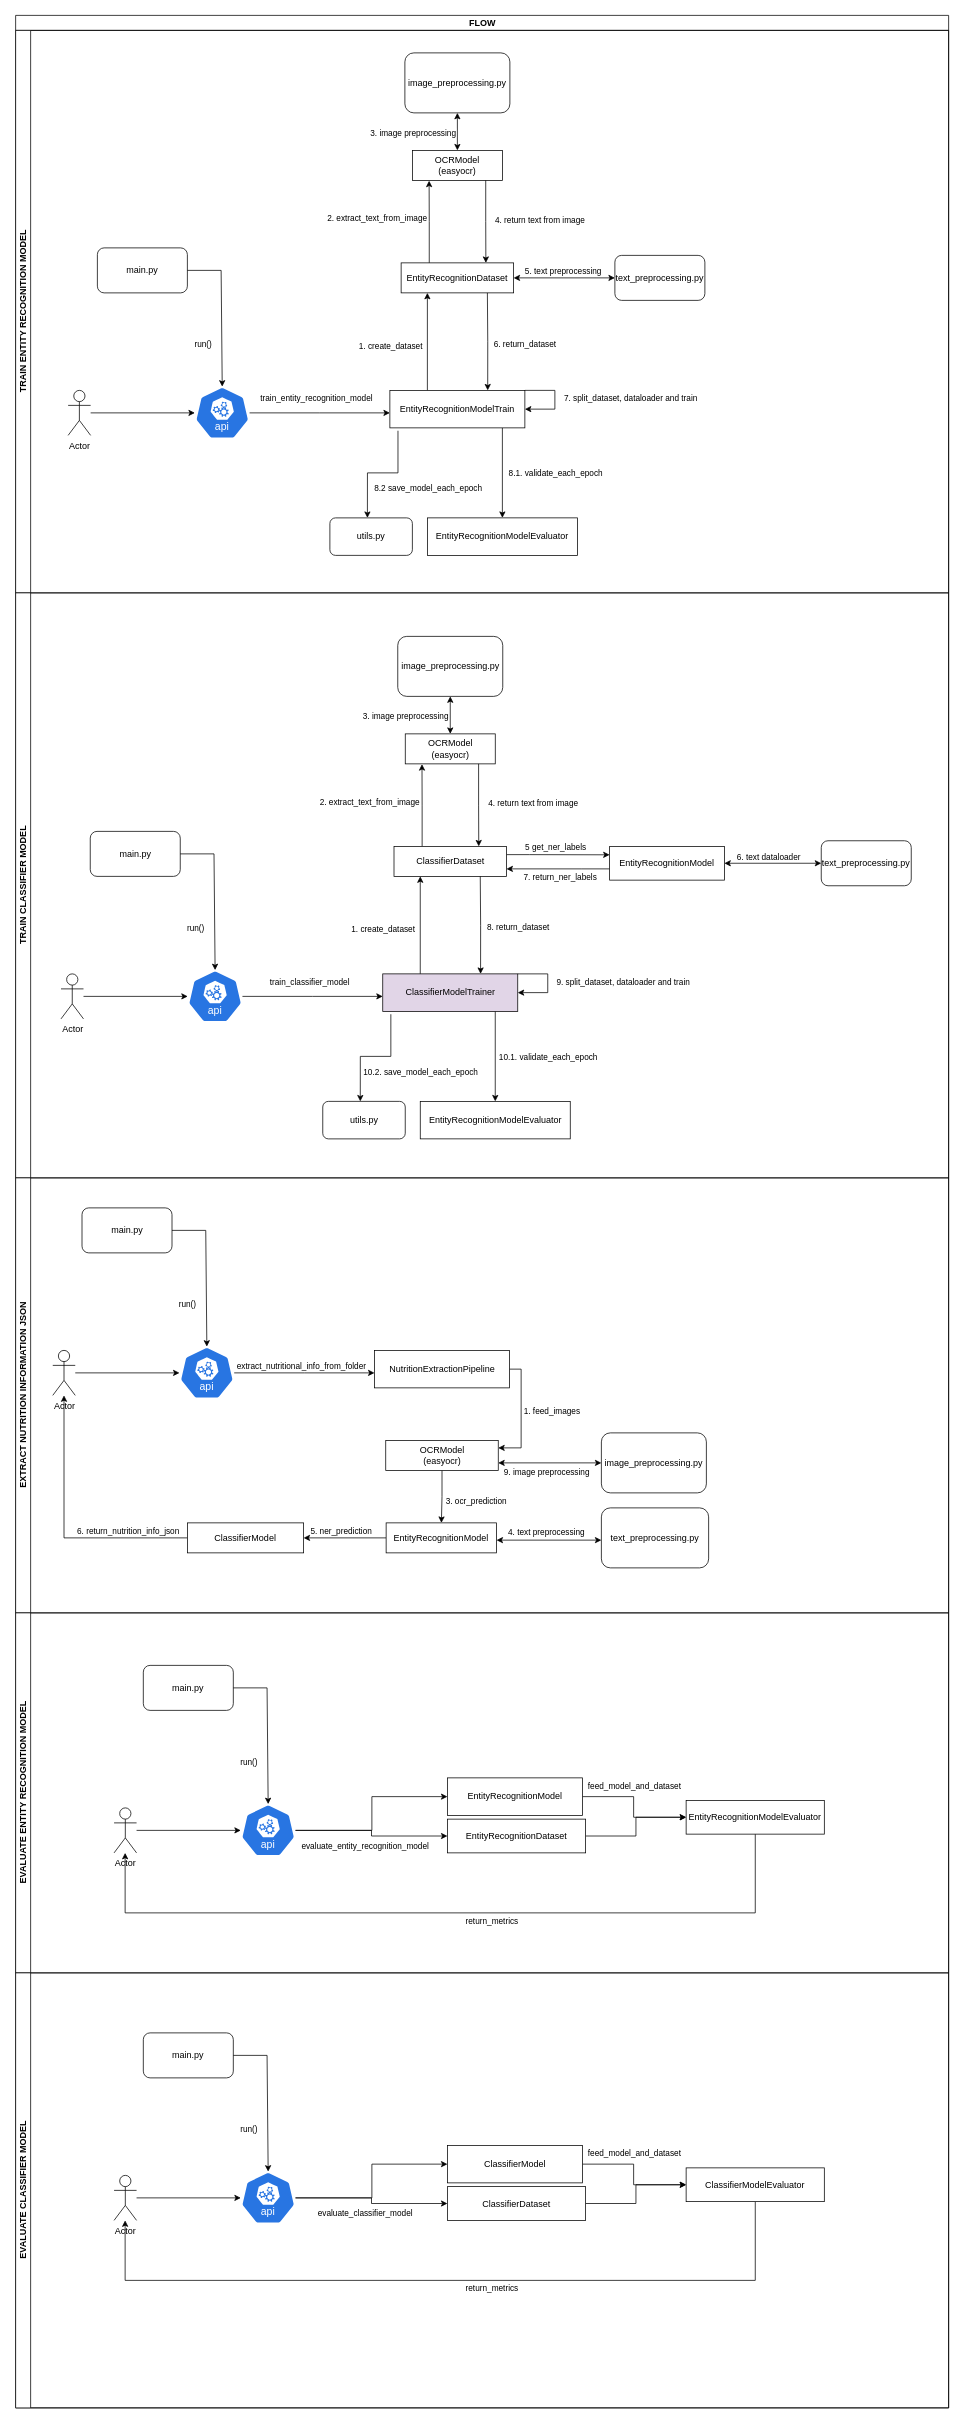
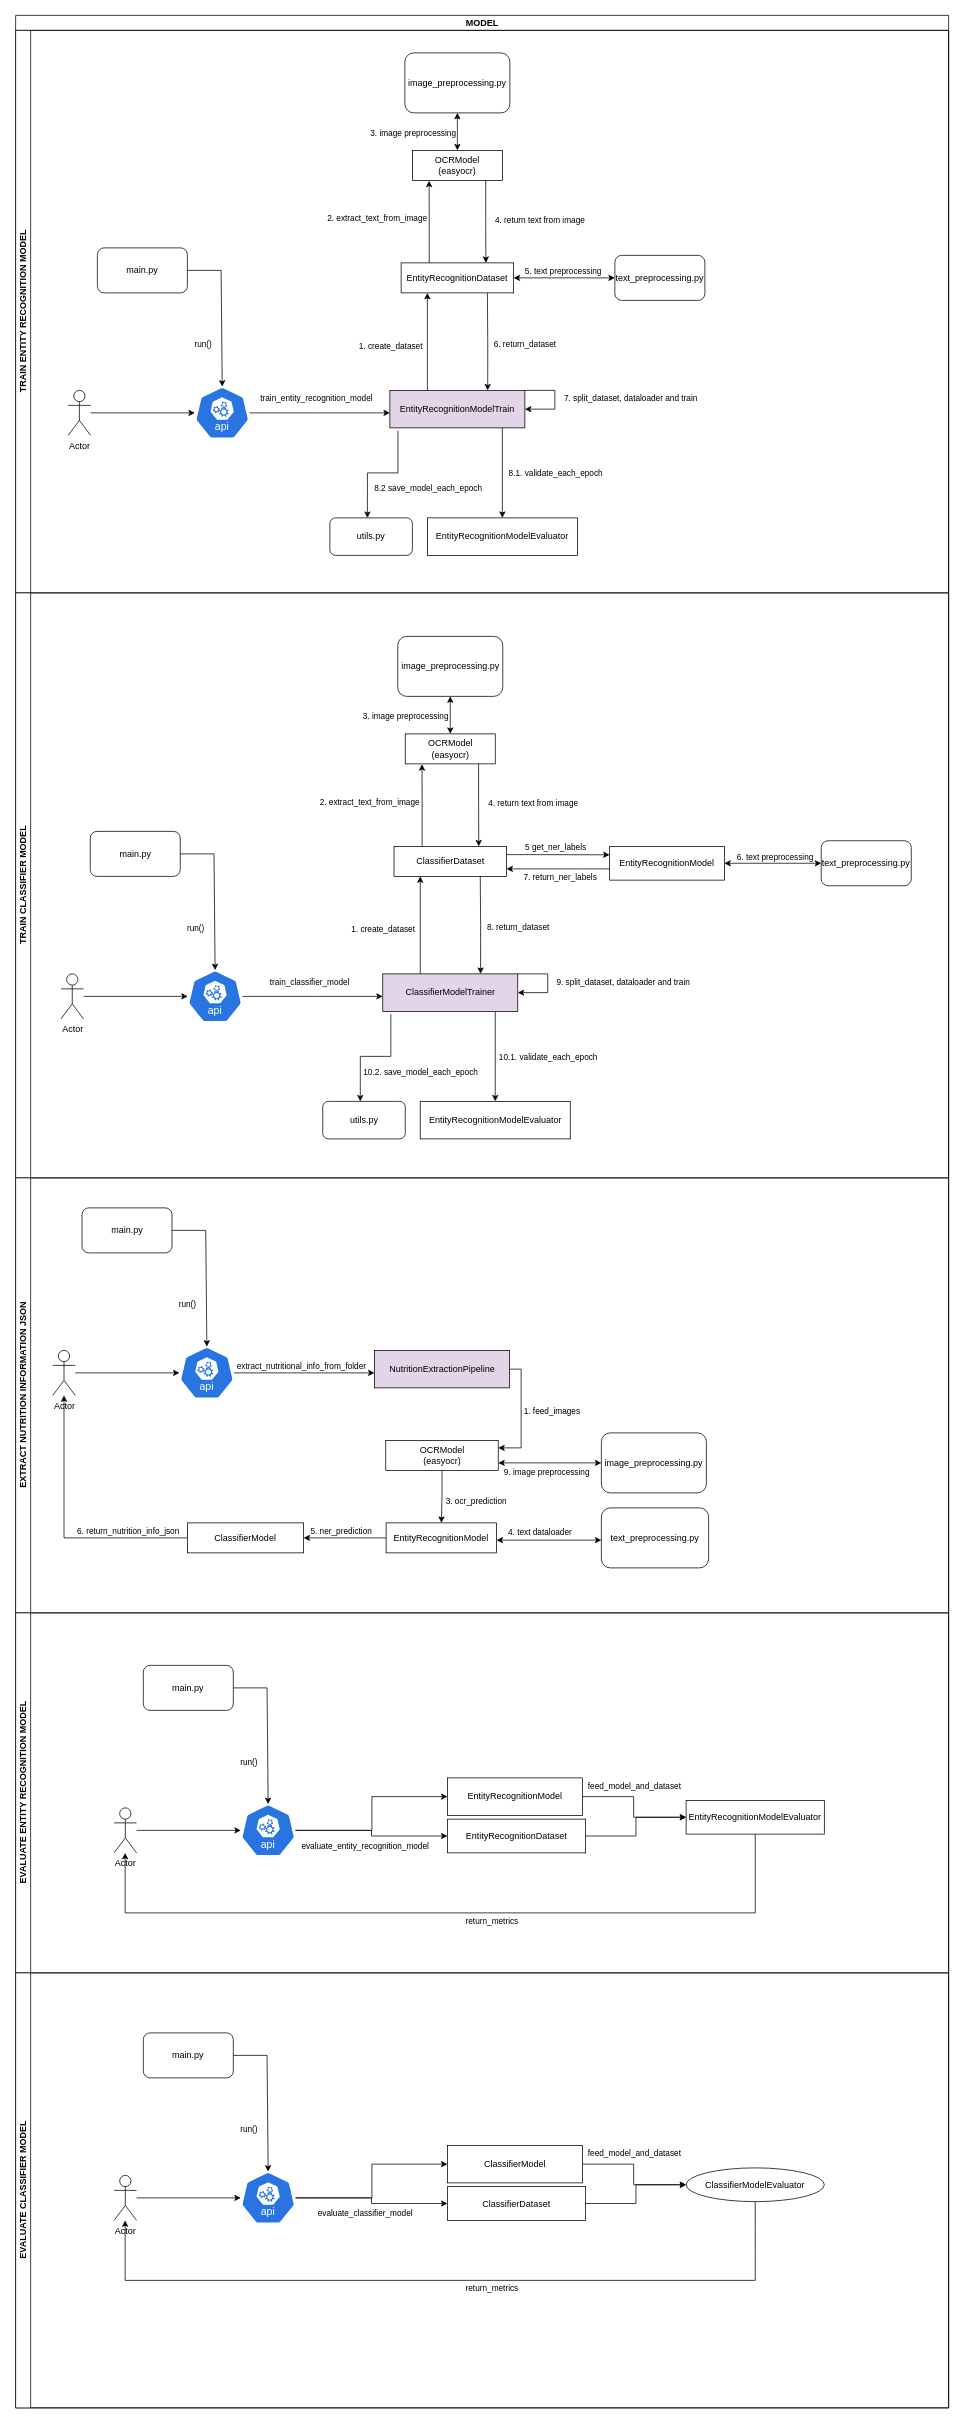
node "FLOW": label "FLOW" -> "MODEL"
node "EntityRecognitionModelTrain": fillcolor #ffffff -> #e1d5e7
node "6. text dataloader": label "6. text dataloader" -> "6. text preprocessing"
node "NutritionExtractionPipeline": fillcolor #ffffff -> #e1d5e7
node "4. text preprocessing": label "4. text preprocessing" -> "4. text dataloader"
node "ClassifierModelEvaluator": shape rectangle -> ellipse
